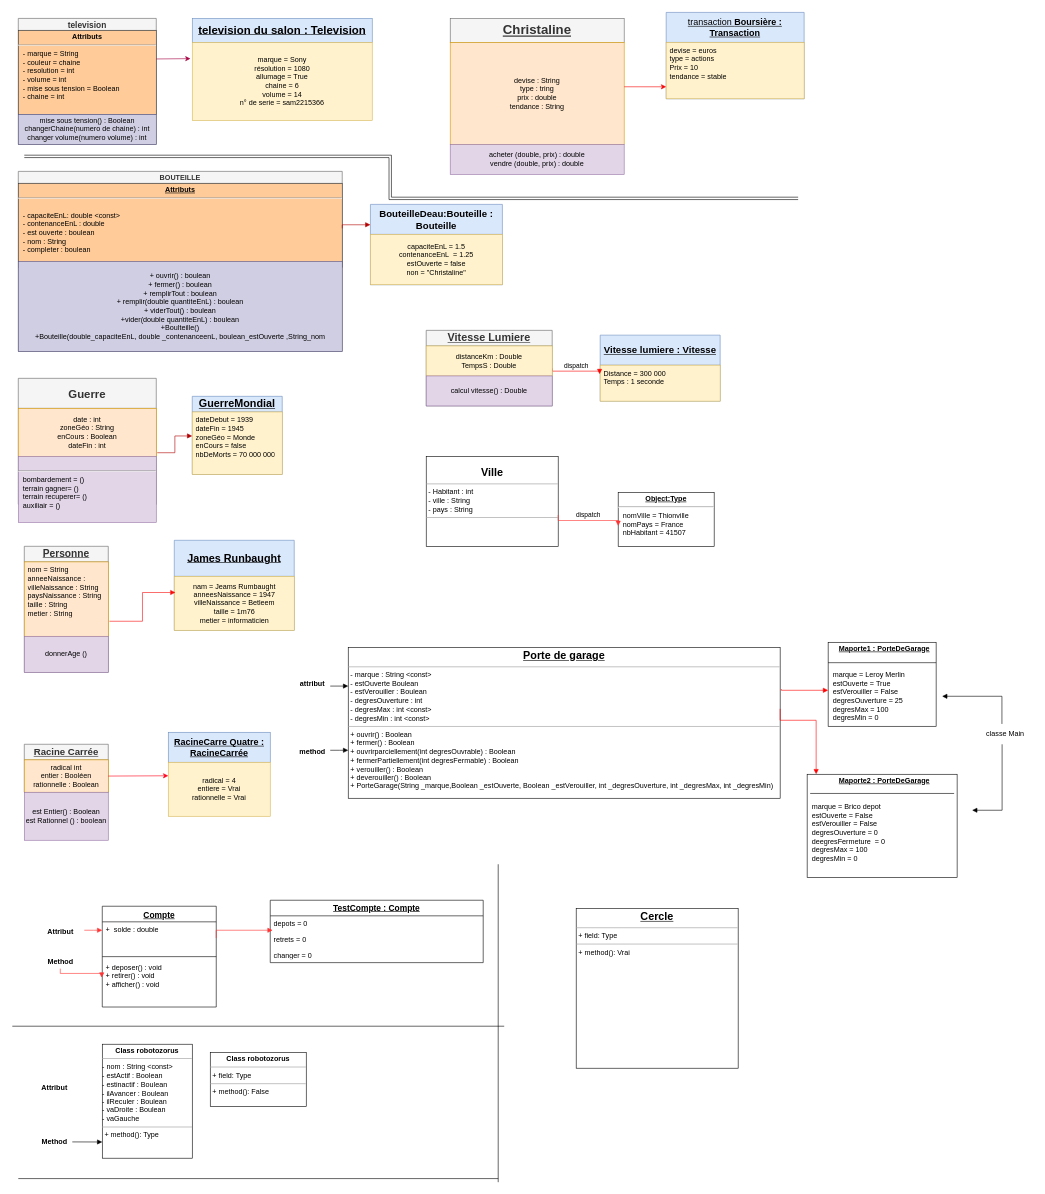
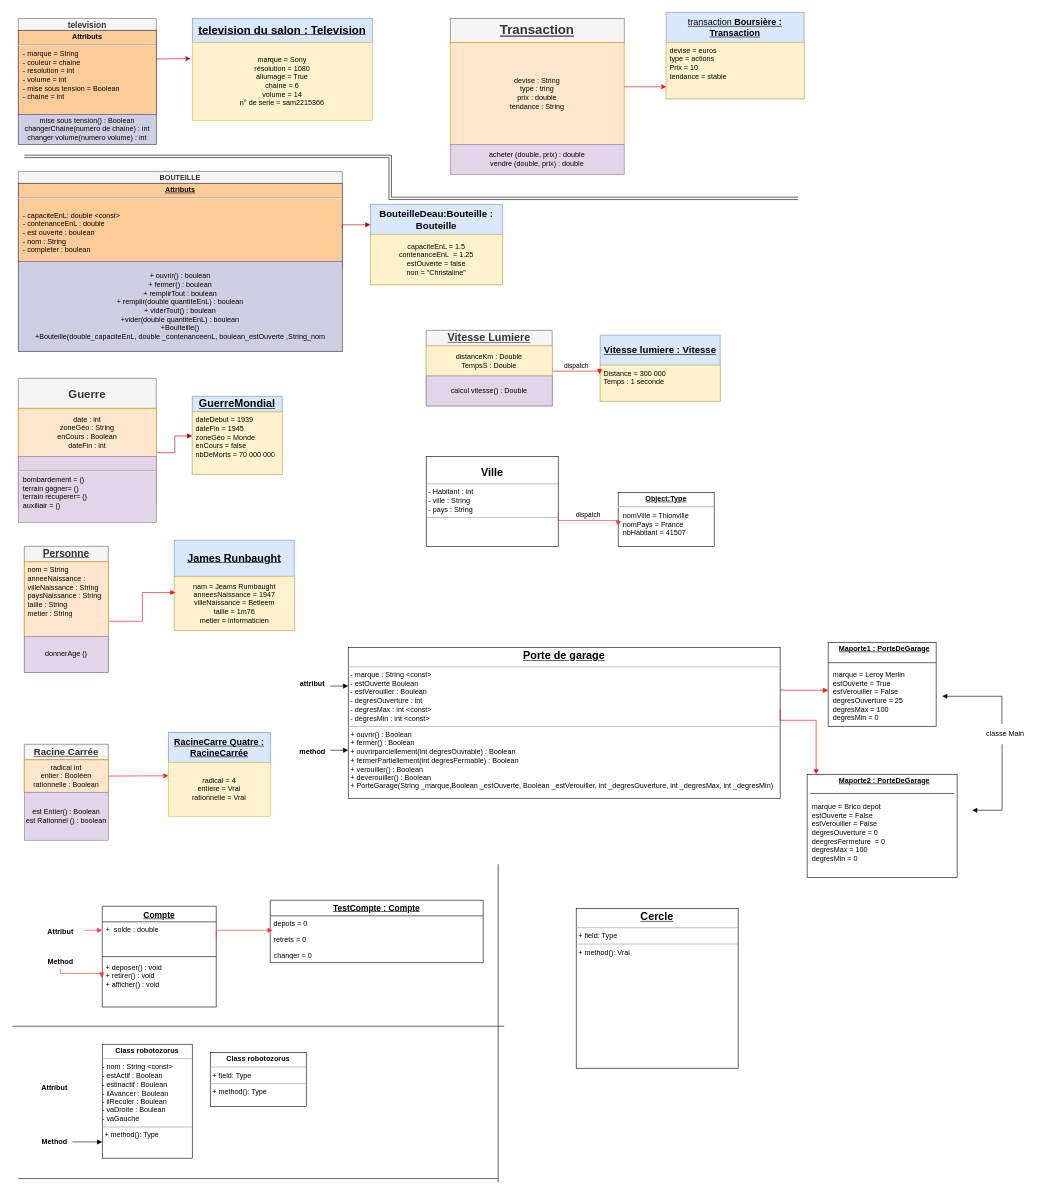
node "Christaline": label "Christaline" -> "Transaction"
node "Class robotozorus + field: Type + method(): False": label "Class robotozorus + field: Type + method(): False" -> "Class robotozorus + field: Type + method(): Type"
